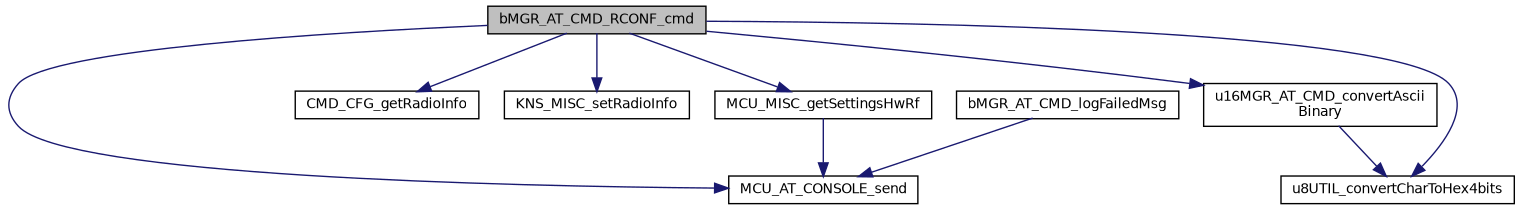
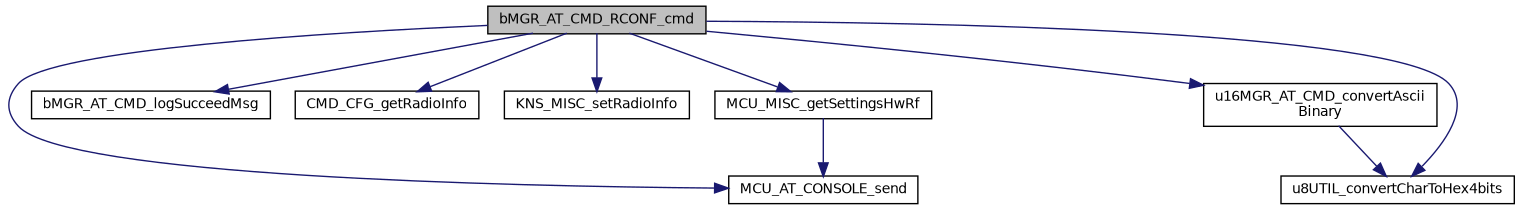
node "bMGR_AT_CMD_logSucceedMsg": added
node "bMGR_AT_CMD_logFailedMsg": removed
